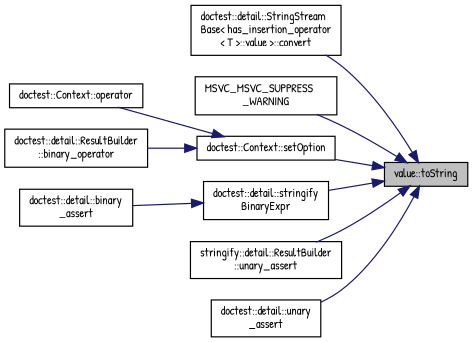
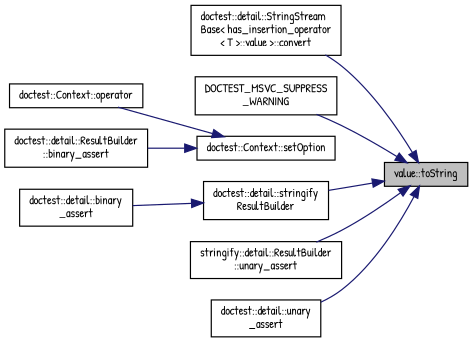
node "MSVC_MSVC_SUPPRESS _WARNING": label "MSVC_MSVC_SUPPRESS _WARNING" -> "DOCTEST_MSVC_SUPPRESS _WARNING"
node "doctest::detail::ResultBuilder ::binary_operator": label "doctest::detail::ResultBuilder ::binary_operator" -> "doctest::detail::ResultBuilder ::binary_assert"
edge "doctest::Context::setOption" -> "value::toString": removed
node "doctest::detail::stringify BinaryExpr": label "doctest::detail::stringify BinaryExpr" -> "doctest::detail::stringify ResultBuilder"
